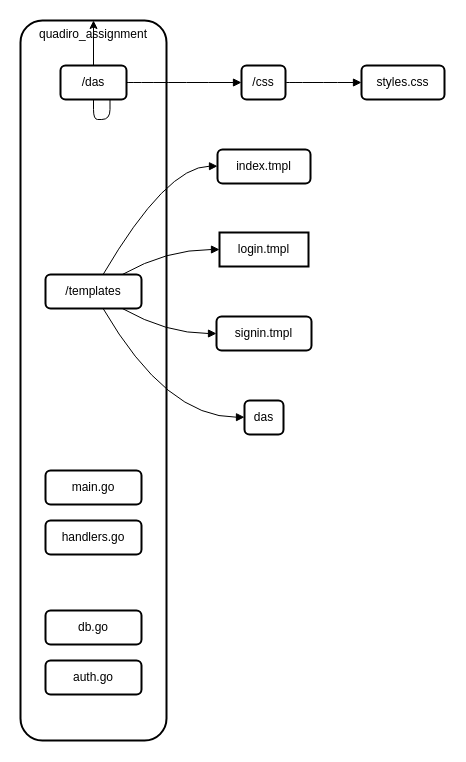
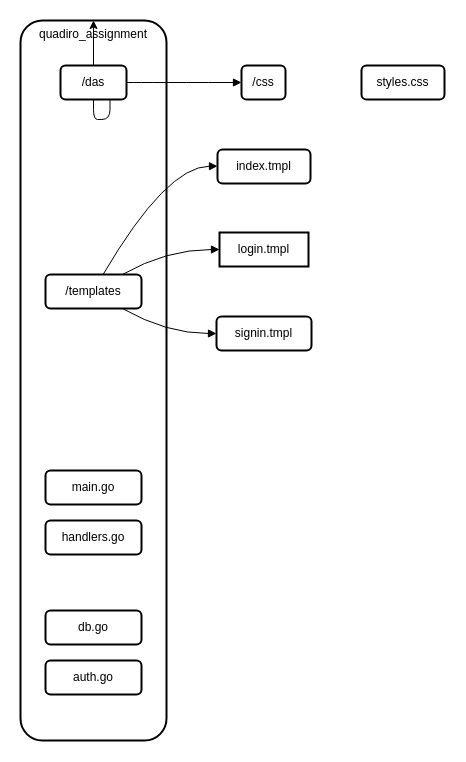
edge "/css" -> "styles.css": removed
edge "/templates" -> "das": removed
node "das": removed
